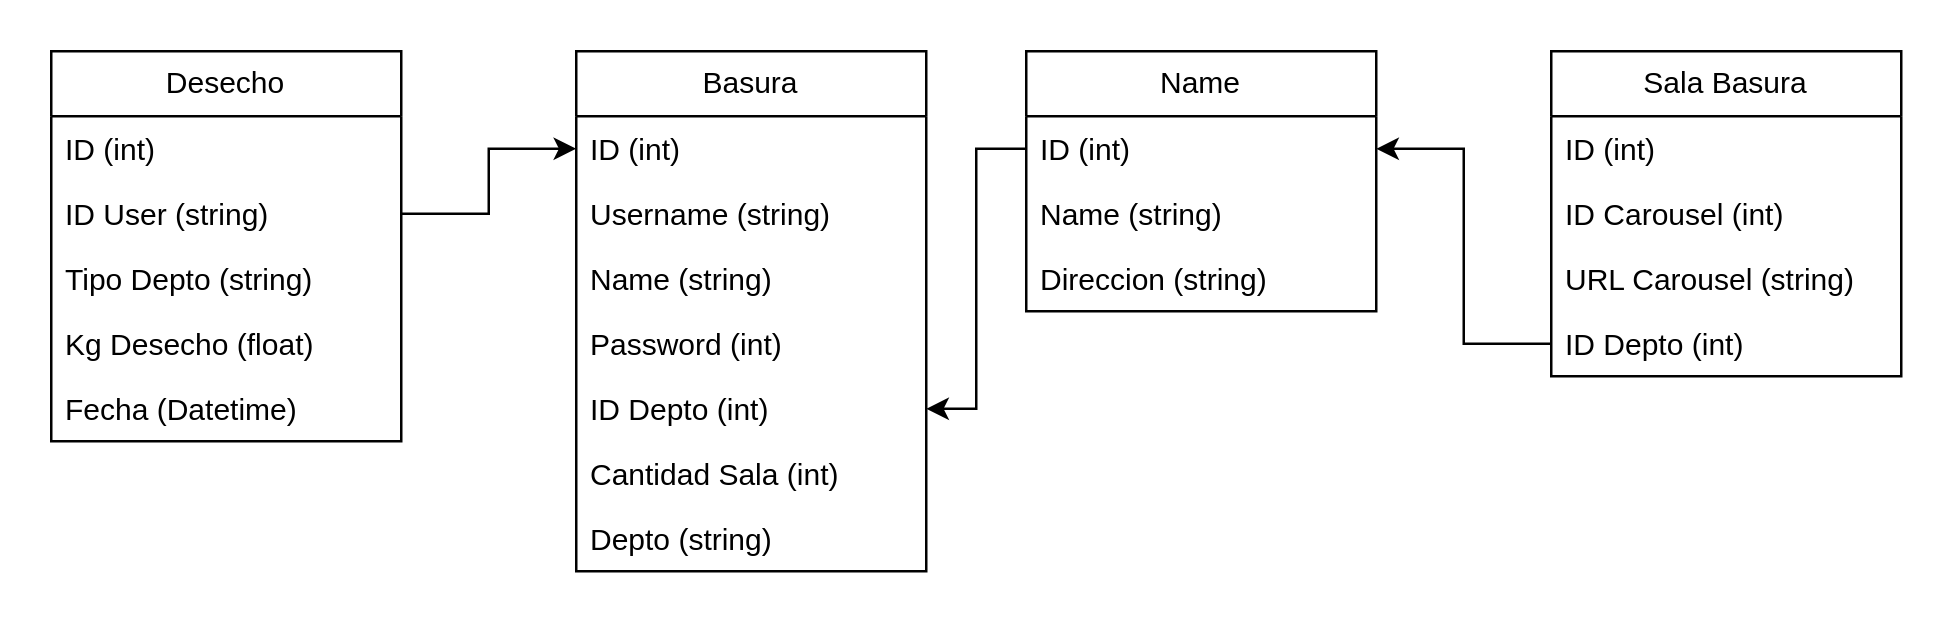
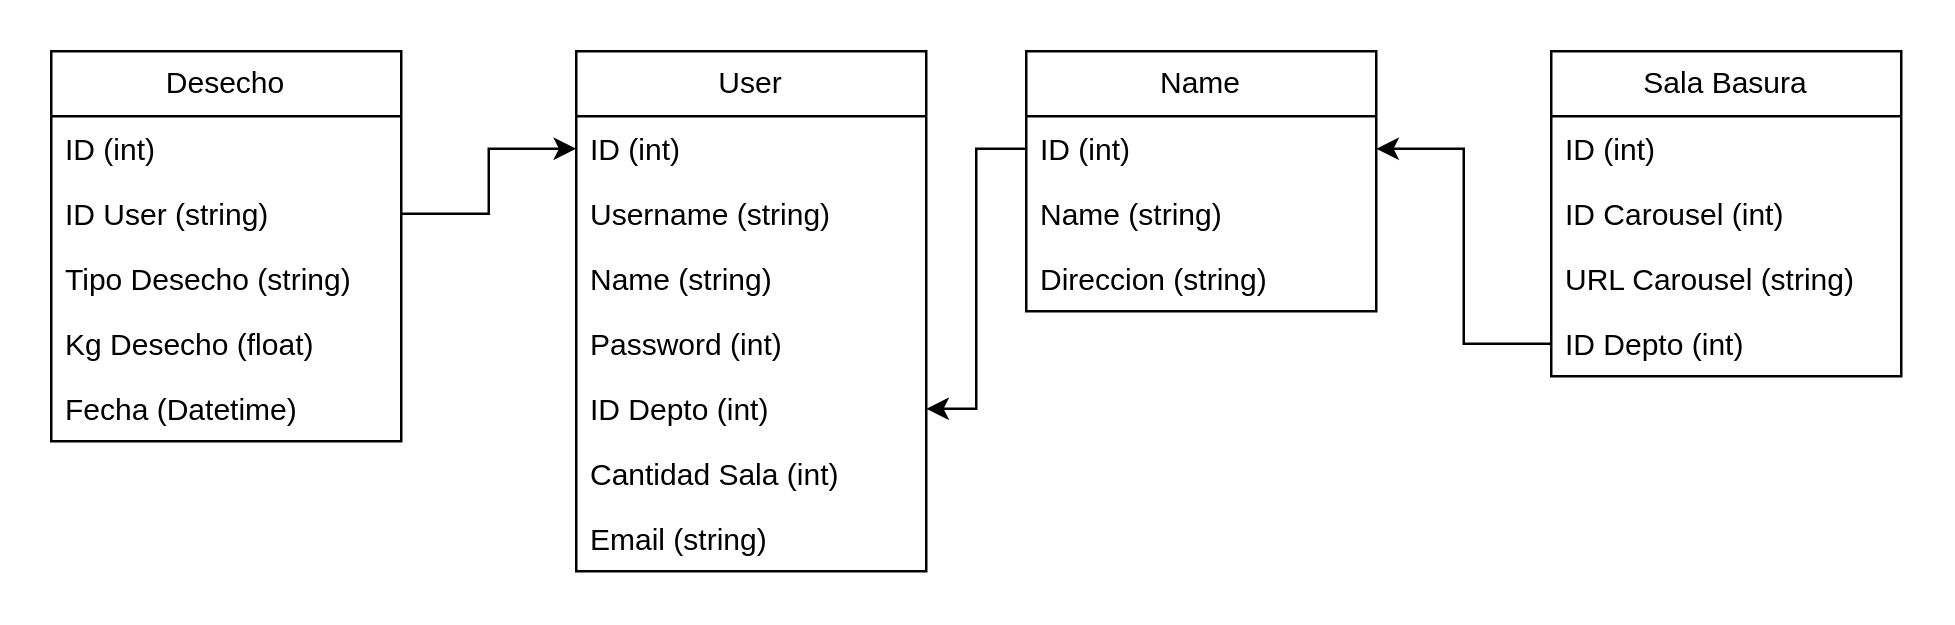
node "Basura": label "Basura" -> "User"
node "Tipo Depto (string)": label "Tipo Depto (string)" -> "Tipo Desecho (string)"
node "Depto (string)": label "Depto (string)" -> "Email (string)"
